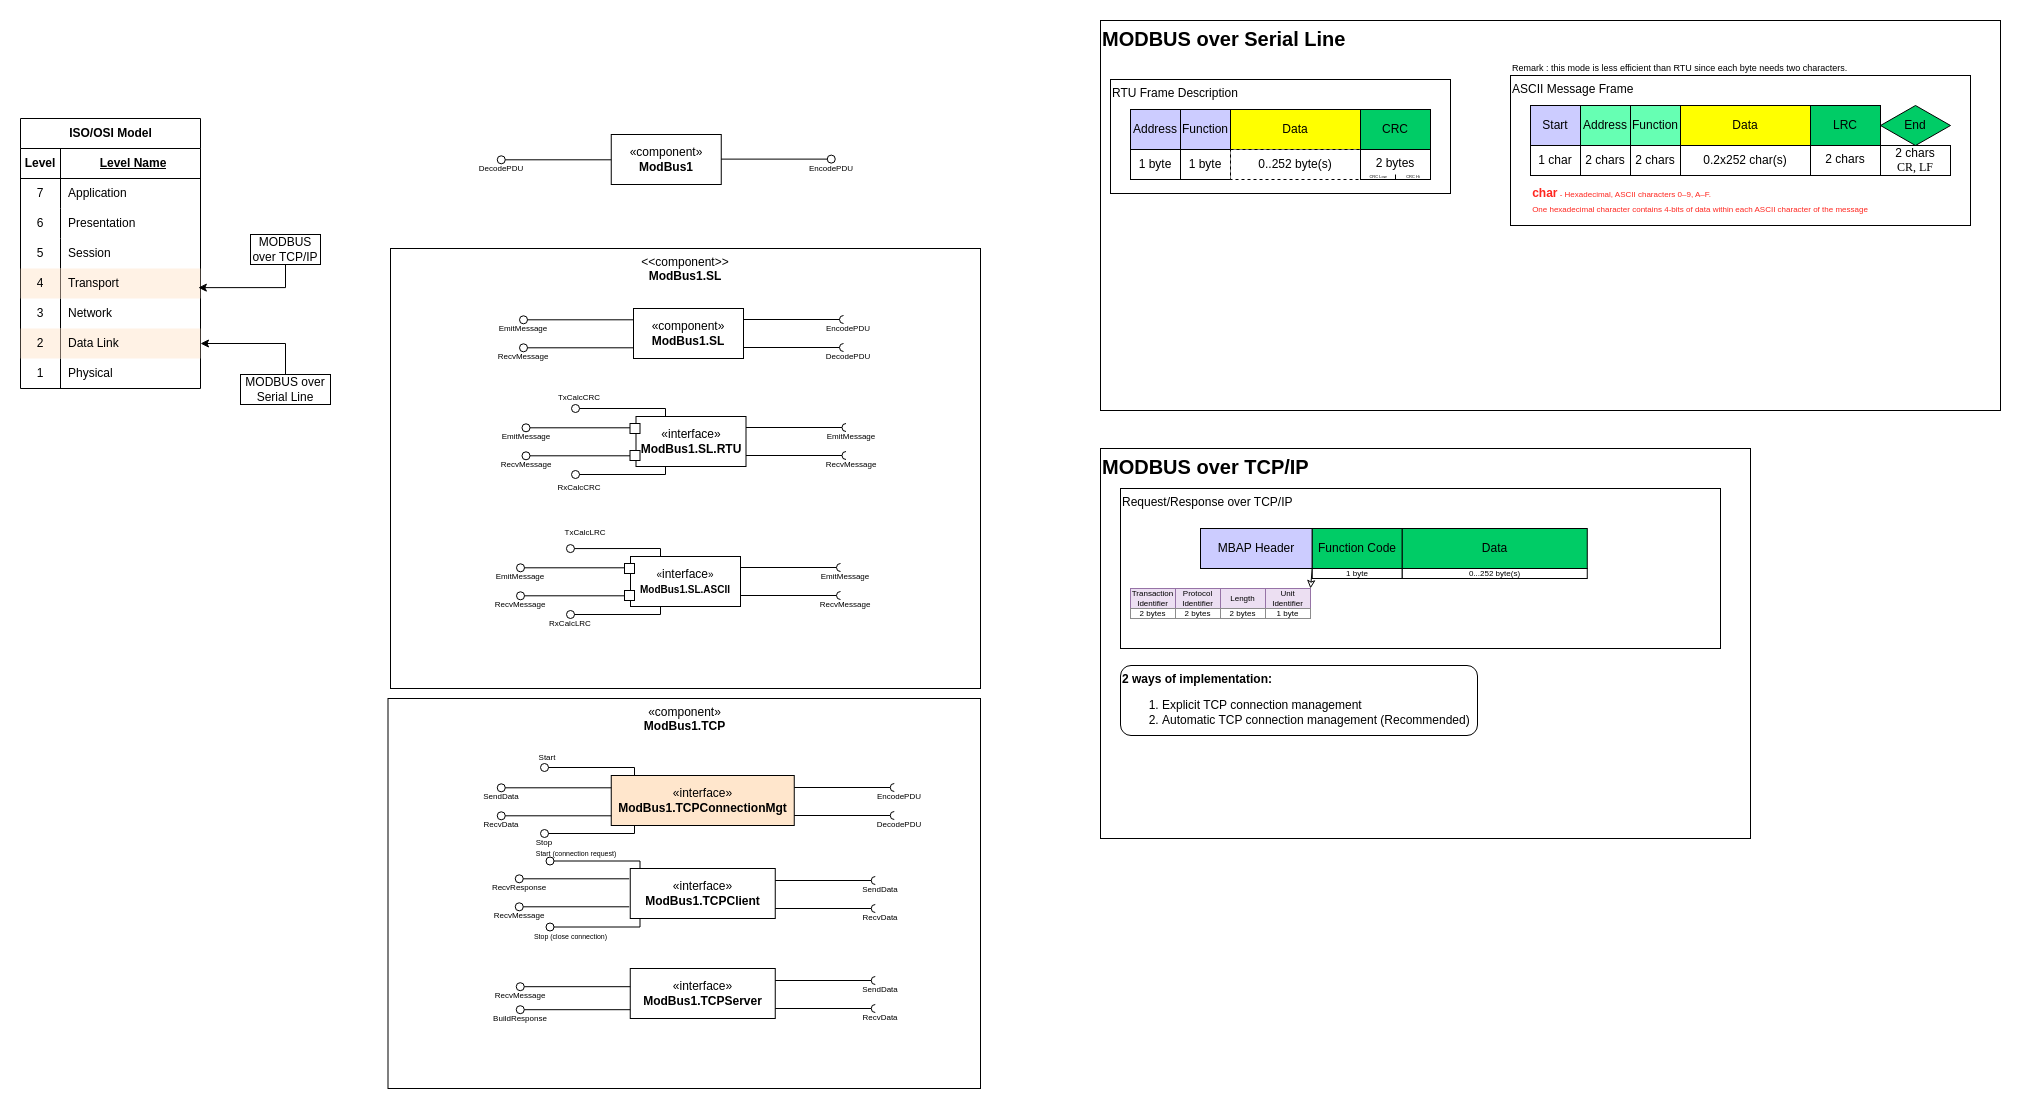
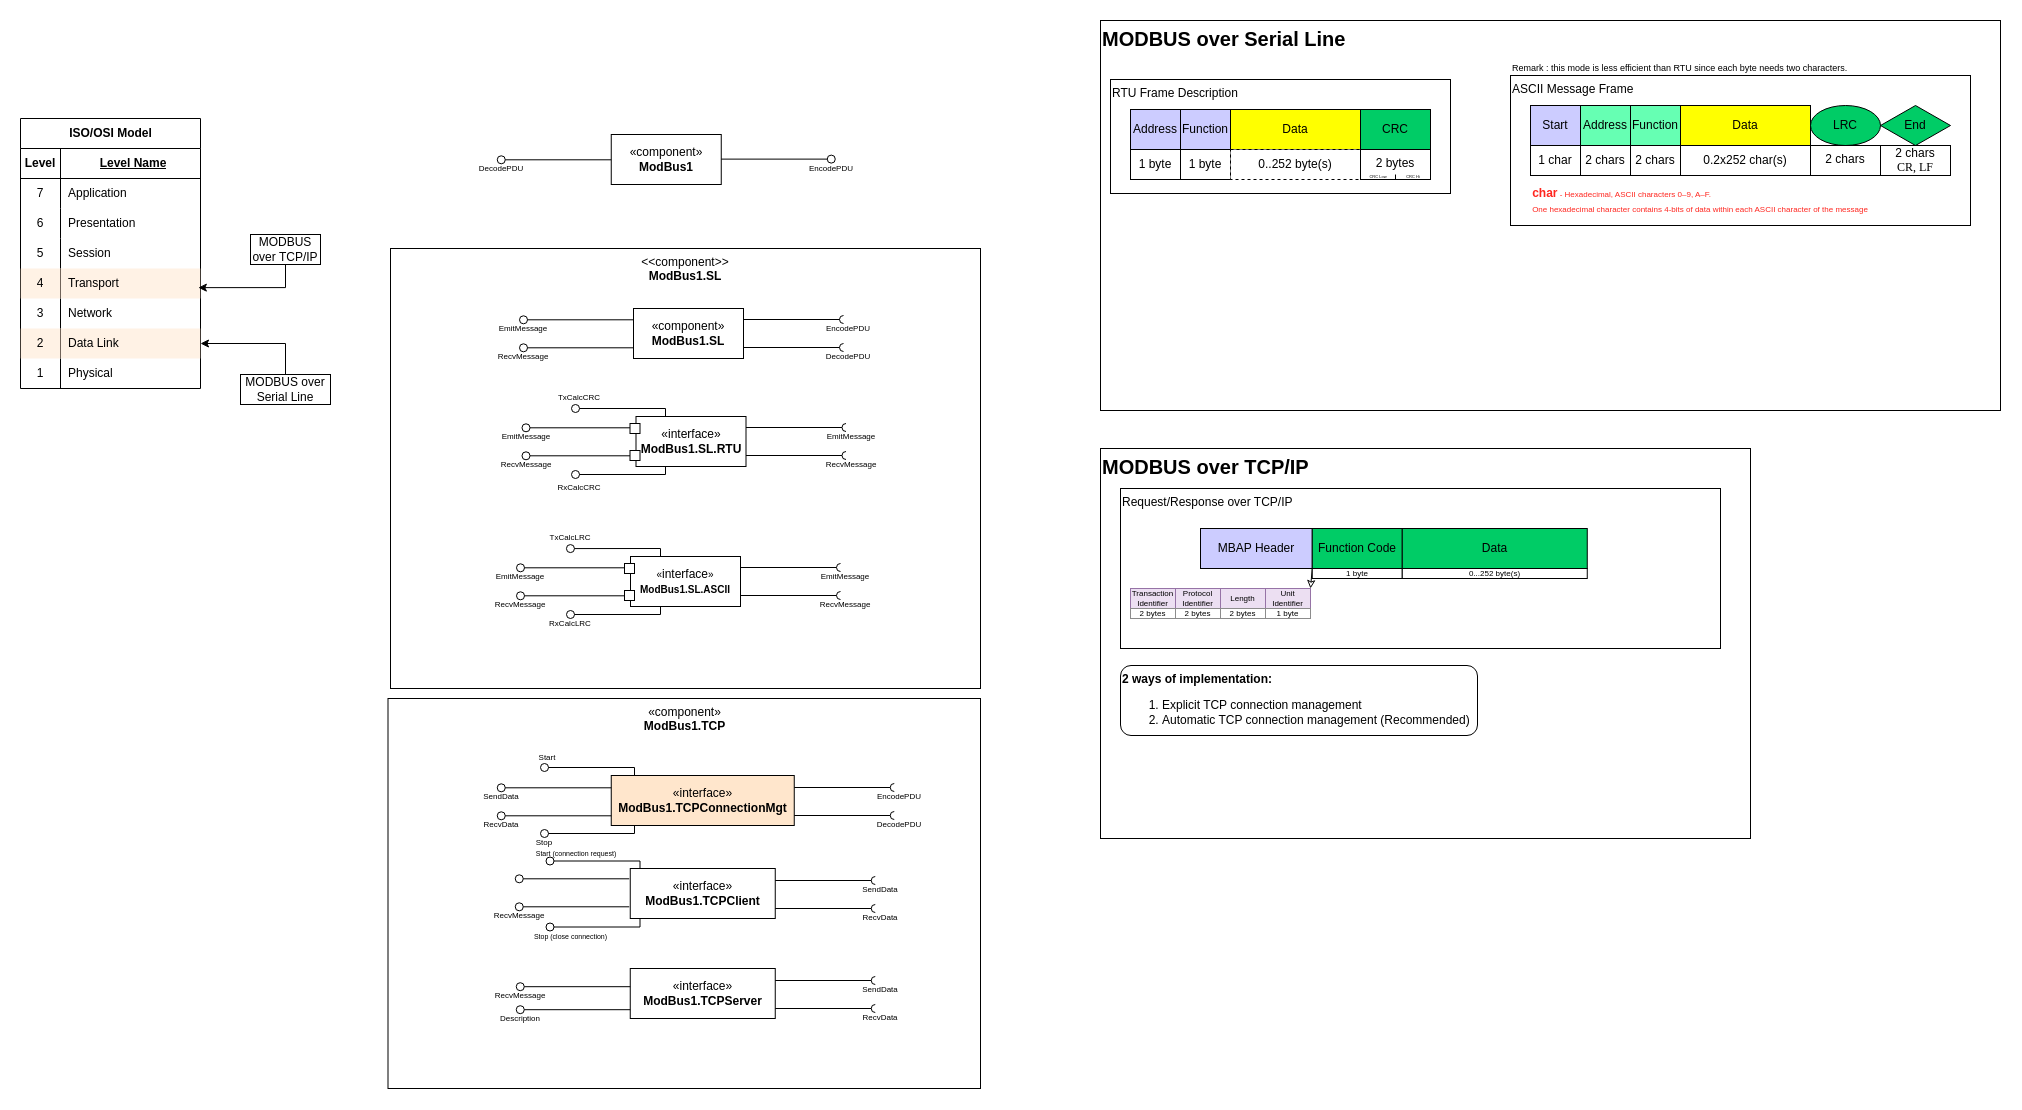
node "LRC": shape rectangle -> ellipse
node "TxCalcLRC": moved (586, 532) -> (571, 537)
node "RecvResponse": removed
node "BuildResponse": label "BuildResponse" -> "Description"
